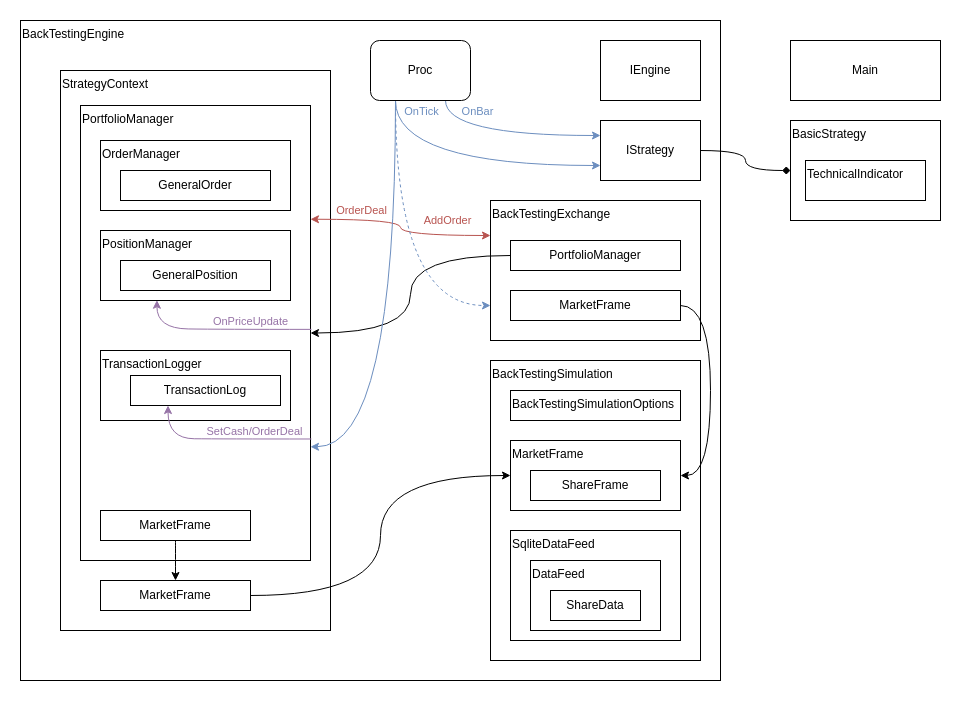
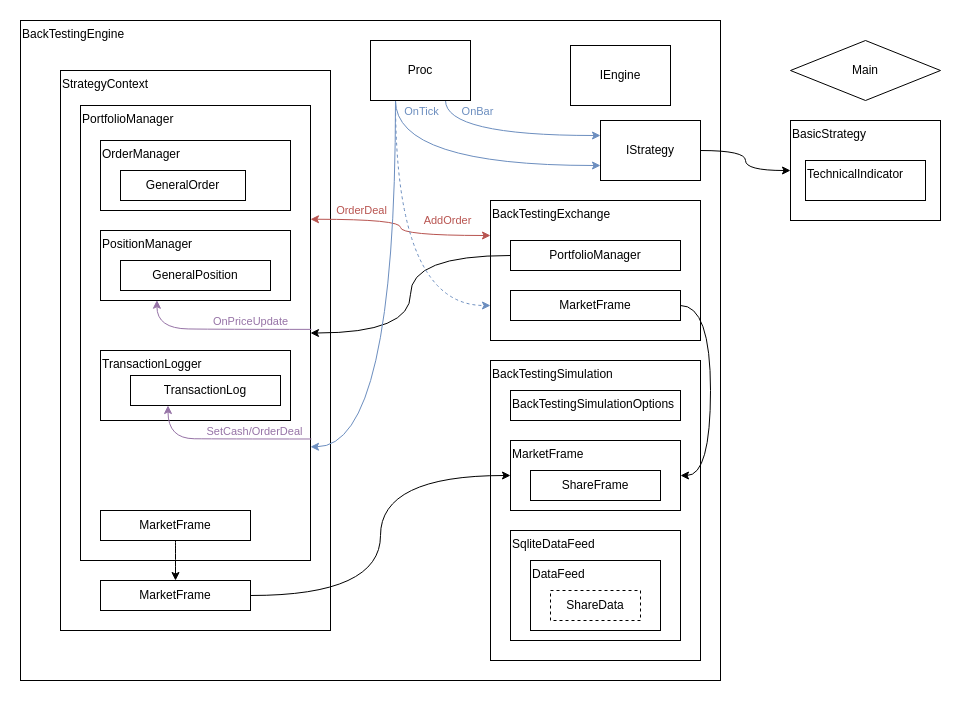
node "Proc": shape rounded rectangle -> rectangle
node "IEngine": moved (651, 71) -> (621, 76)
node "Main": shape rectangle -> diamond
edge "IStrategy" -> "BasicStrategy": arrowhead diamond -> classic
node "GeneralOrder": size 150x30 -> 125x30
node "ShareData": style solid -> dashed
